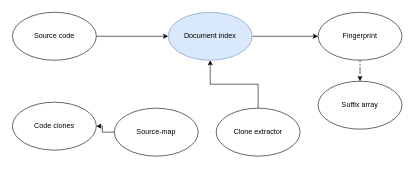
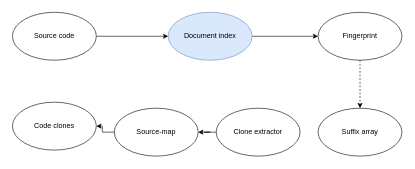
edge "Clone extractor" -> "Document index": now "Clone extractor" -> "Source-map"
node "Suffix array": moved (360, 105) -> (360, 132)
